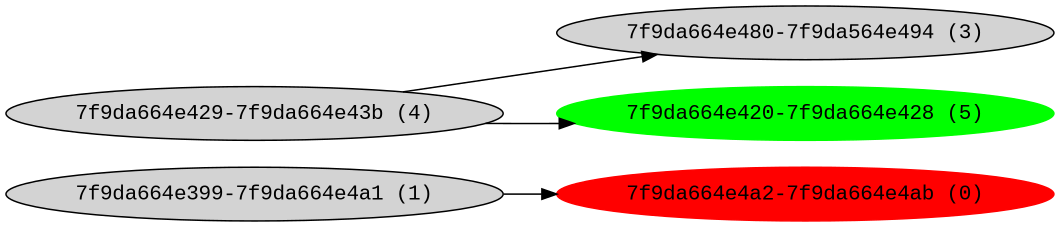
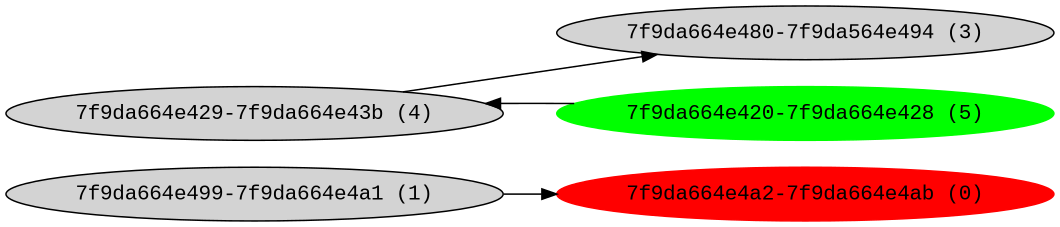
edge "7f9da664e429-7f9da664e43b (4)" -> "7f9da664e420-7f9da664e428 (5)": reversed
node "7f9da664e399-7f9da664e4a1 (1)": label "7f9da664e399-7f9da664e4a1 (1)" -> "7f9da664e499-7f9da664e4a1 (1)"
